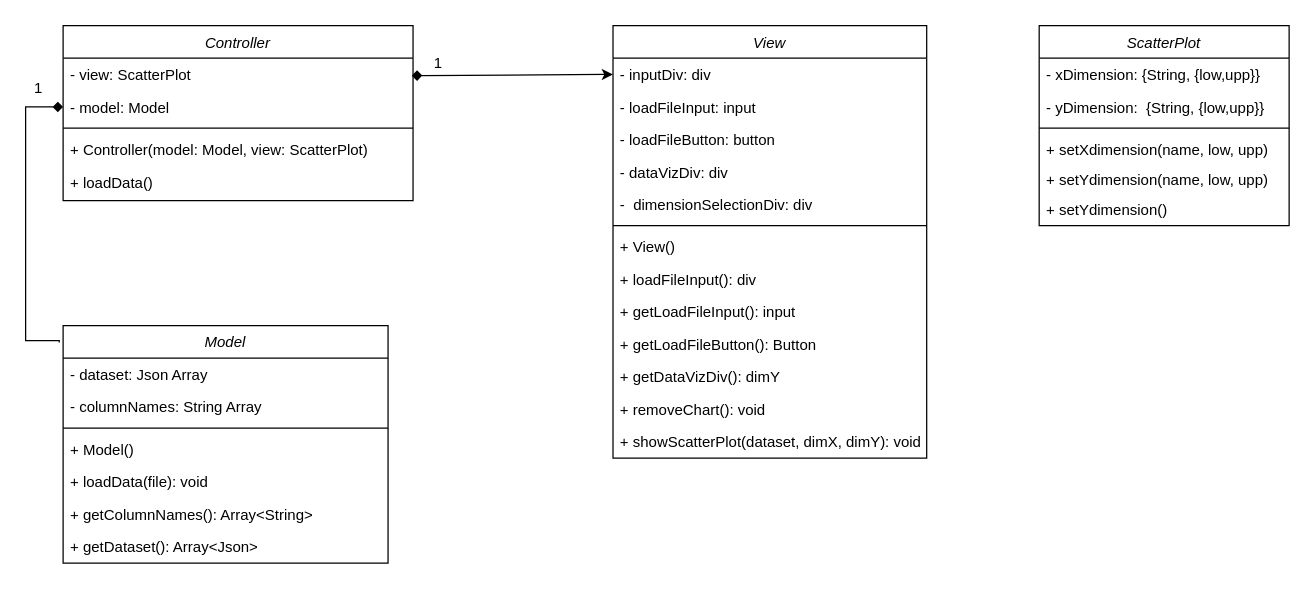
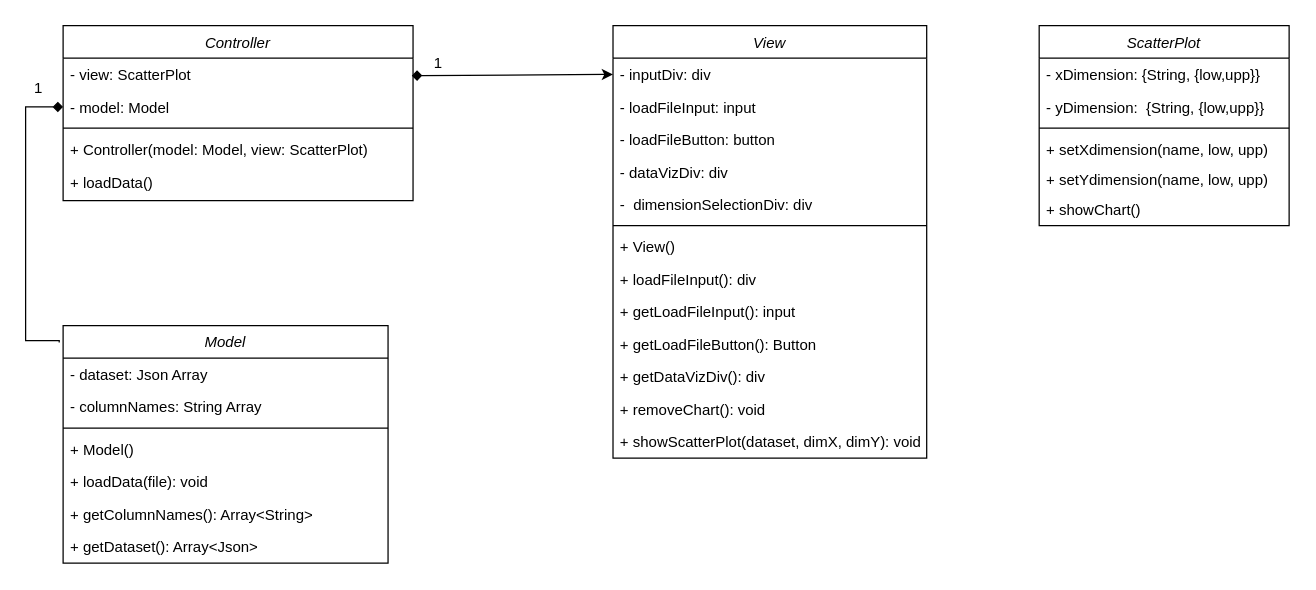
node "+ setYdimension()": label "+ setYdimension()" -> "+ showChart()"
node "+ getDataVizDiv(): dimY": label "+ getDataVizDiv(): dimY" -> "+ getDataVizDiv(): div"
